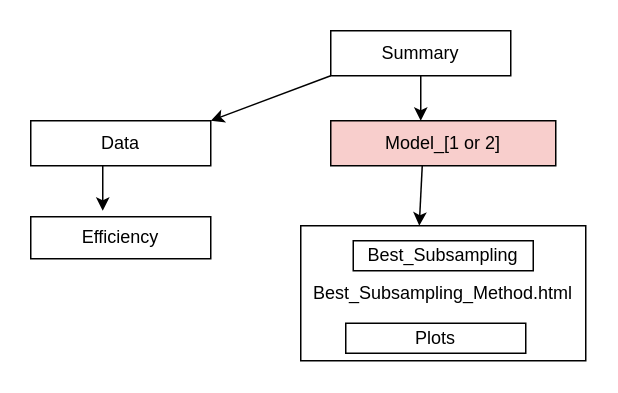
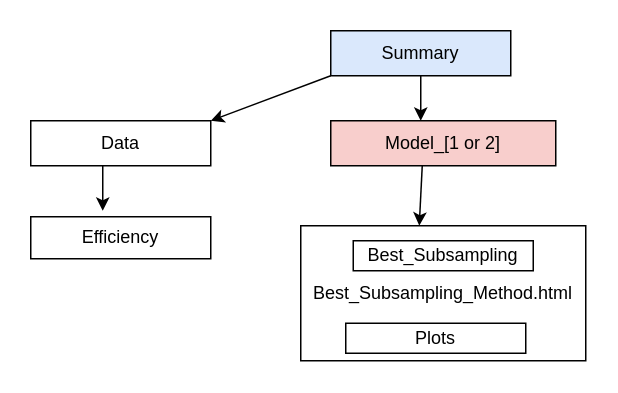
node "Summary": fillcolor #ffffff -> #dae8fc
